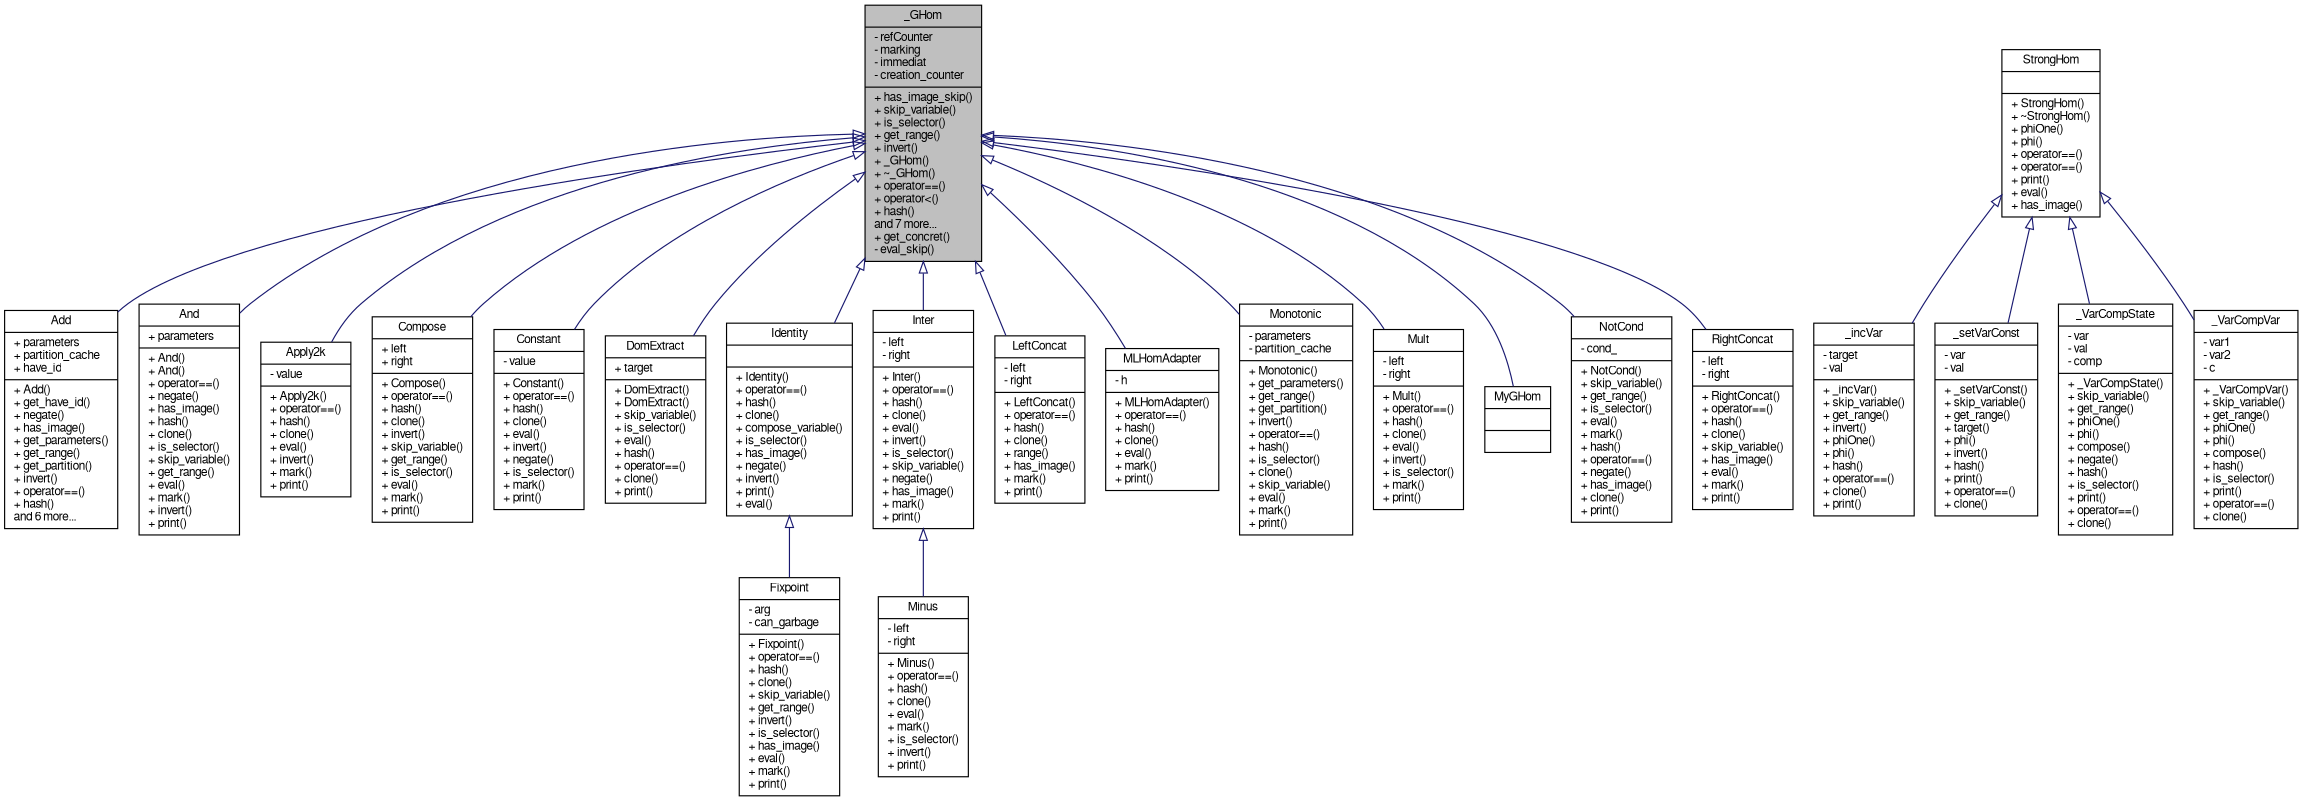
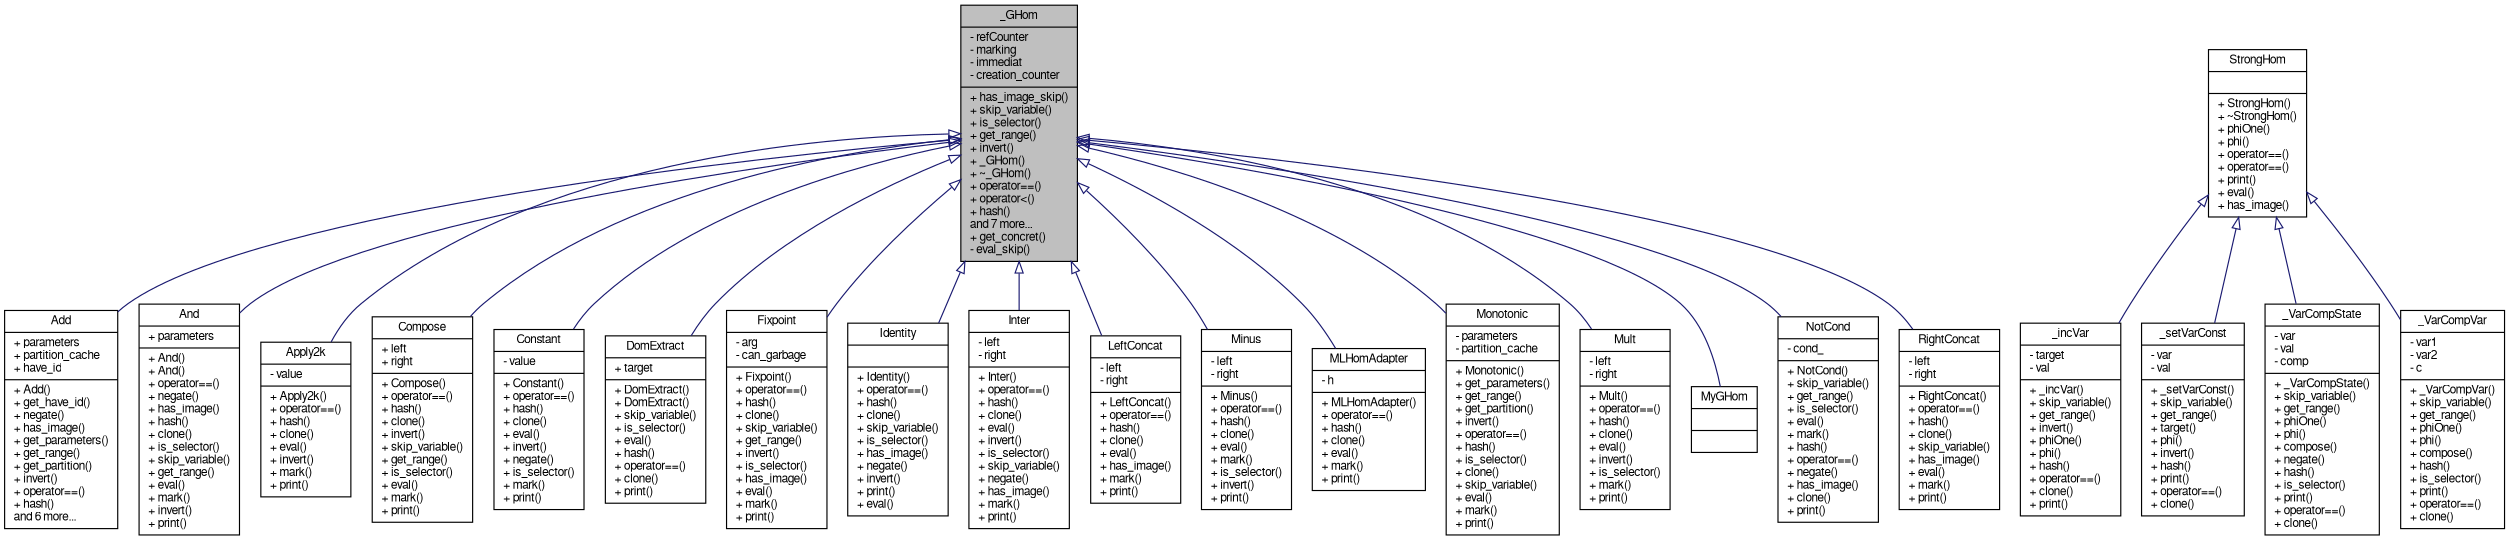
node "Identity": text "+ compose_variable()" -> "+ skip_variable()"
node "LeftConcat": text "+ range()" -> "+ eval()"
edge "Fixpoint" -> "Identity": now "Fixpoint" -> "_GHom"
edge "Minus" -> "Inter": now "Minus" -> "_GHom"
